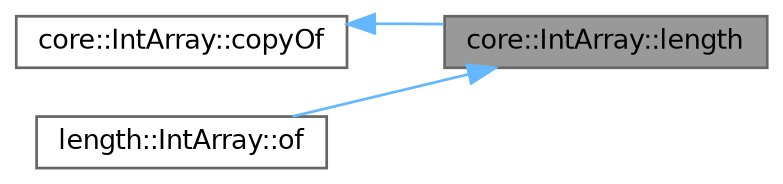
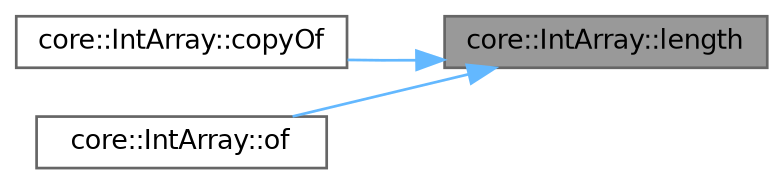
edge "core::IntArray::length" -> "core::IntArray::copyOf": reversed
node "length::IntArray::of": label "length::IntArray::of" -> "core::IntArray::of"
